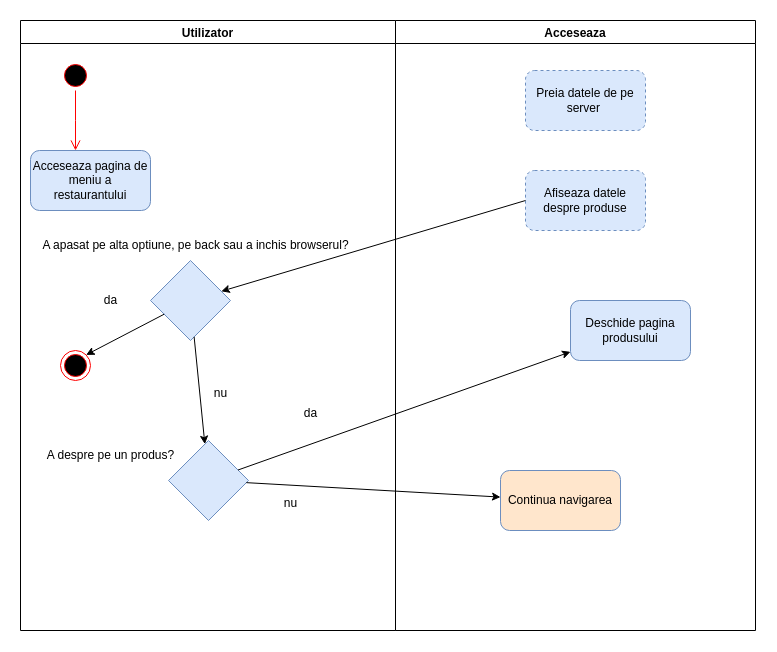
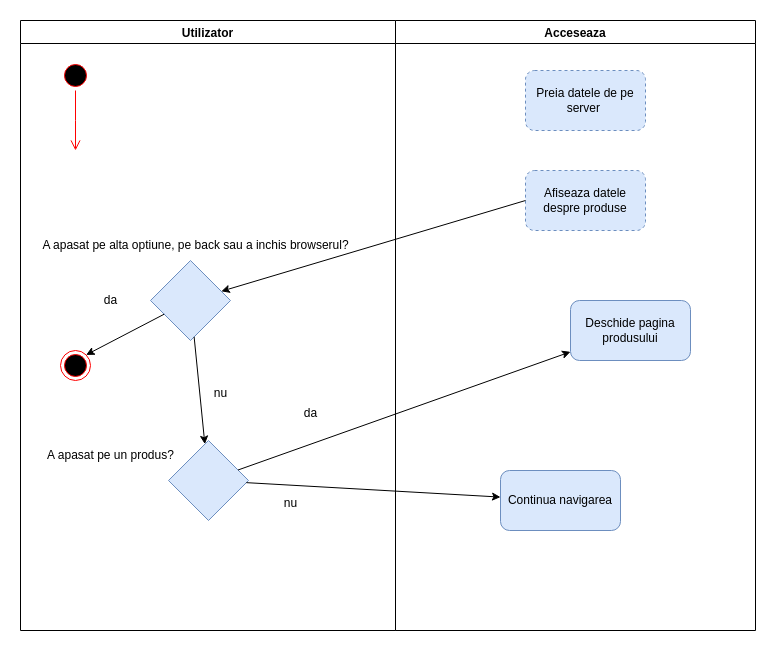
node "Acceseaza pagina de meniu a restaurantului": removed
node "A despre pe un produs?": label "A despre pe un produs?" -> "A apasat pe un produs?"
node "Continua navigarea": fillcolor #ffe6cc -> #dae8fc
